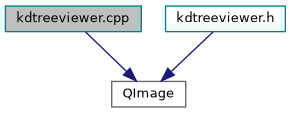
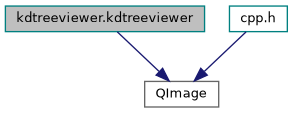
node "kdtreeviewer.cpp": label "kdtreeviewer.cpp" -> "kdtreeviewer.kdtreeviewer"
node "kdtreeviewer.h": label "kdtreeviewer.h" -> "cpp.h"
